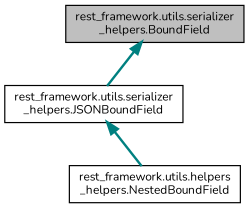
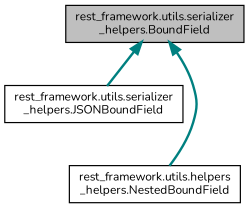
edge "rest_framework.utils.helpers _helpers.NestedBoundField" -> "rest_framework.utils.serializer _helpers.JSONBoundField": now "rest_framework.utils.helpers _helpers.NestedBoundField" -> "rest_framework.utils.serializer _helpers.BoundField"
